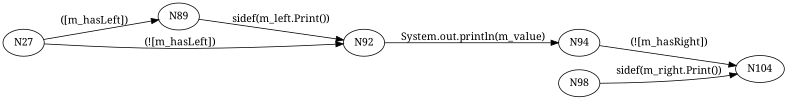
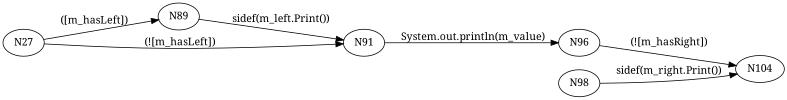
node "N92": label "N92" -> "N91"
node "N94": label "N94" -> "N96"
